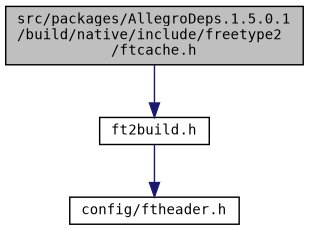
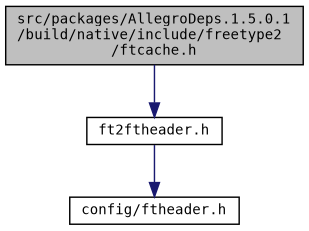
node "ft2build.h": label "ft2build.h" -> "ft2ftheader.h"
